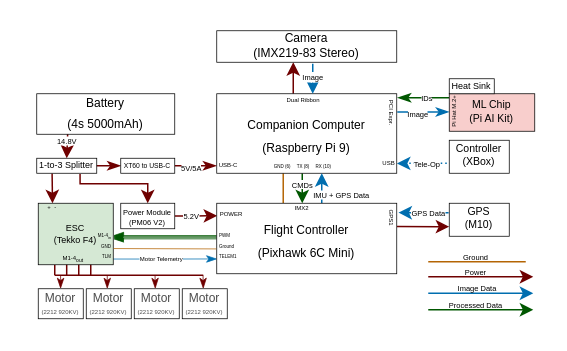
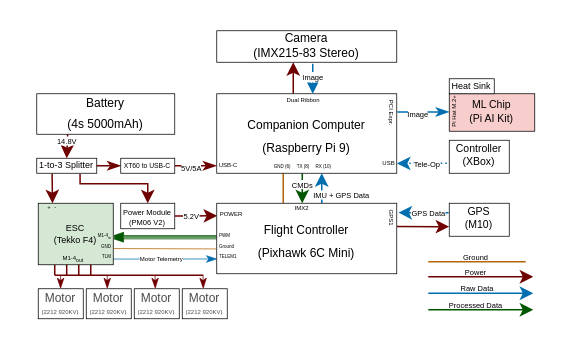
node "Camera (IMX219-83 Stereo)": label "Camera (IMX219-83 Stereo)" -> "Camera (IMX215-83 Stereo)"
edge "ML Chip (Pi AI Kit)" -> "Companion Computer (Raspberry Pi 9)": removed, label "IDs"
node "Image Data": label "Image Data" -> "Raw Data"
